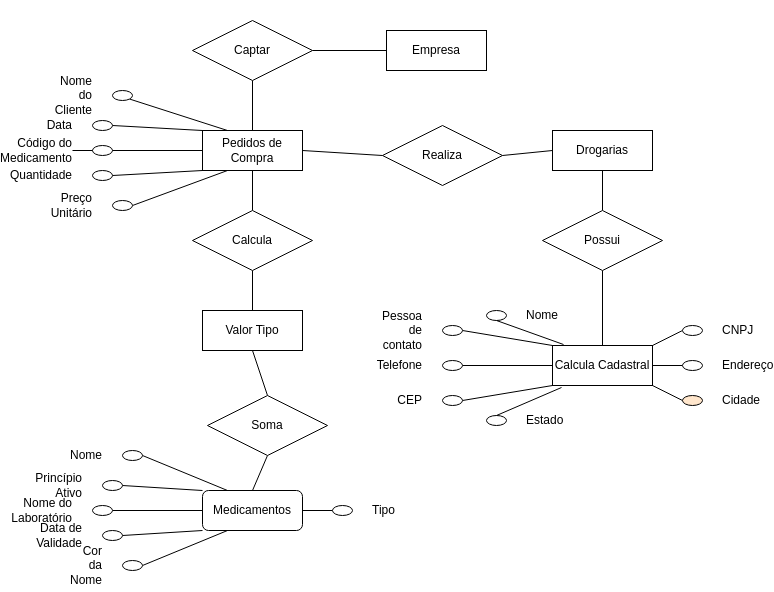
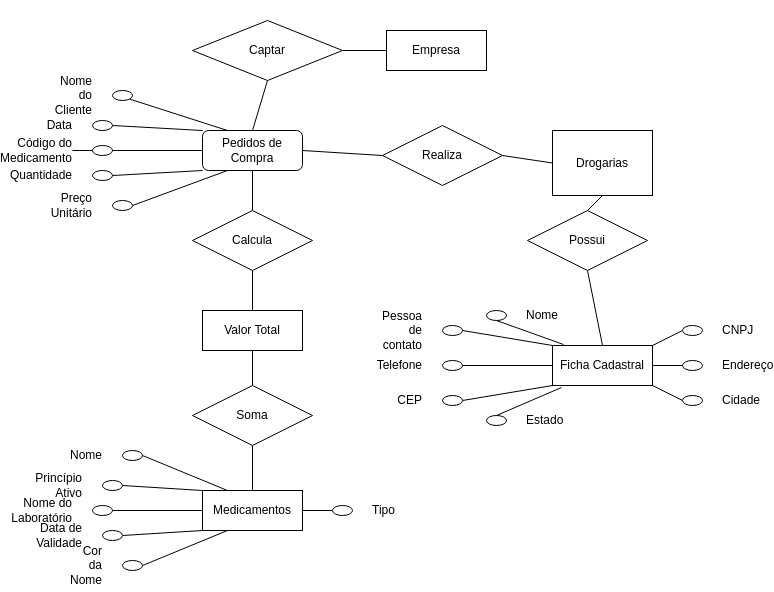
node "Captar": size 120x60 -> 150x60
node "Pedidos de Compra": shape rectangle -> rounded rectangle
node "Drogarias": size 100x40 -> 100x65
node "Possui": moved (603, 241) -> (588, 241)
node "Valor Tipo": label "Valor Tipo" -> "Valor Total"
node "Calcula Cadastral": label "Calcula Cadastral" -> "Ficha Cadastral"
node "Cidade": fillcolor #ffe6cc -> #ffffff
node "Soma": moved (268, 426) -> (253, 416)
node "Medicamentos": shape rounded rectangle -> rectangle
